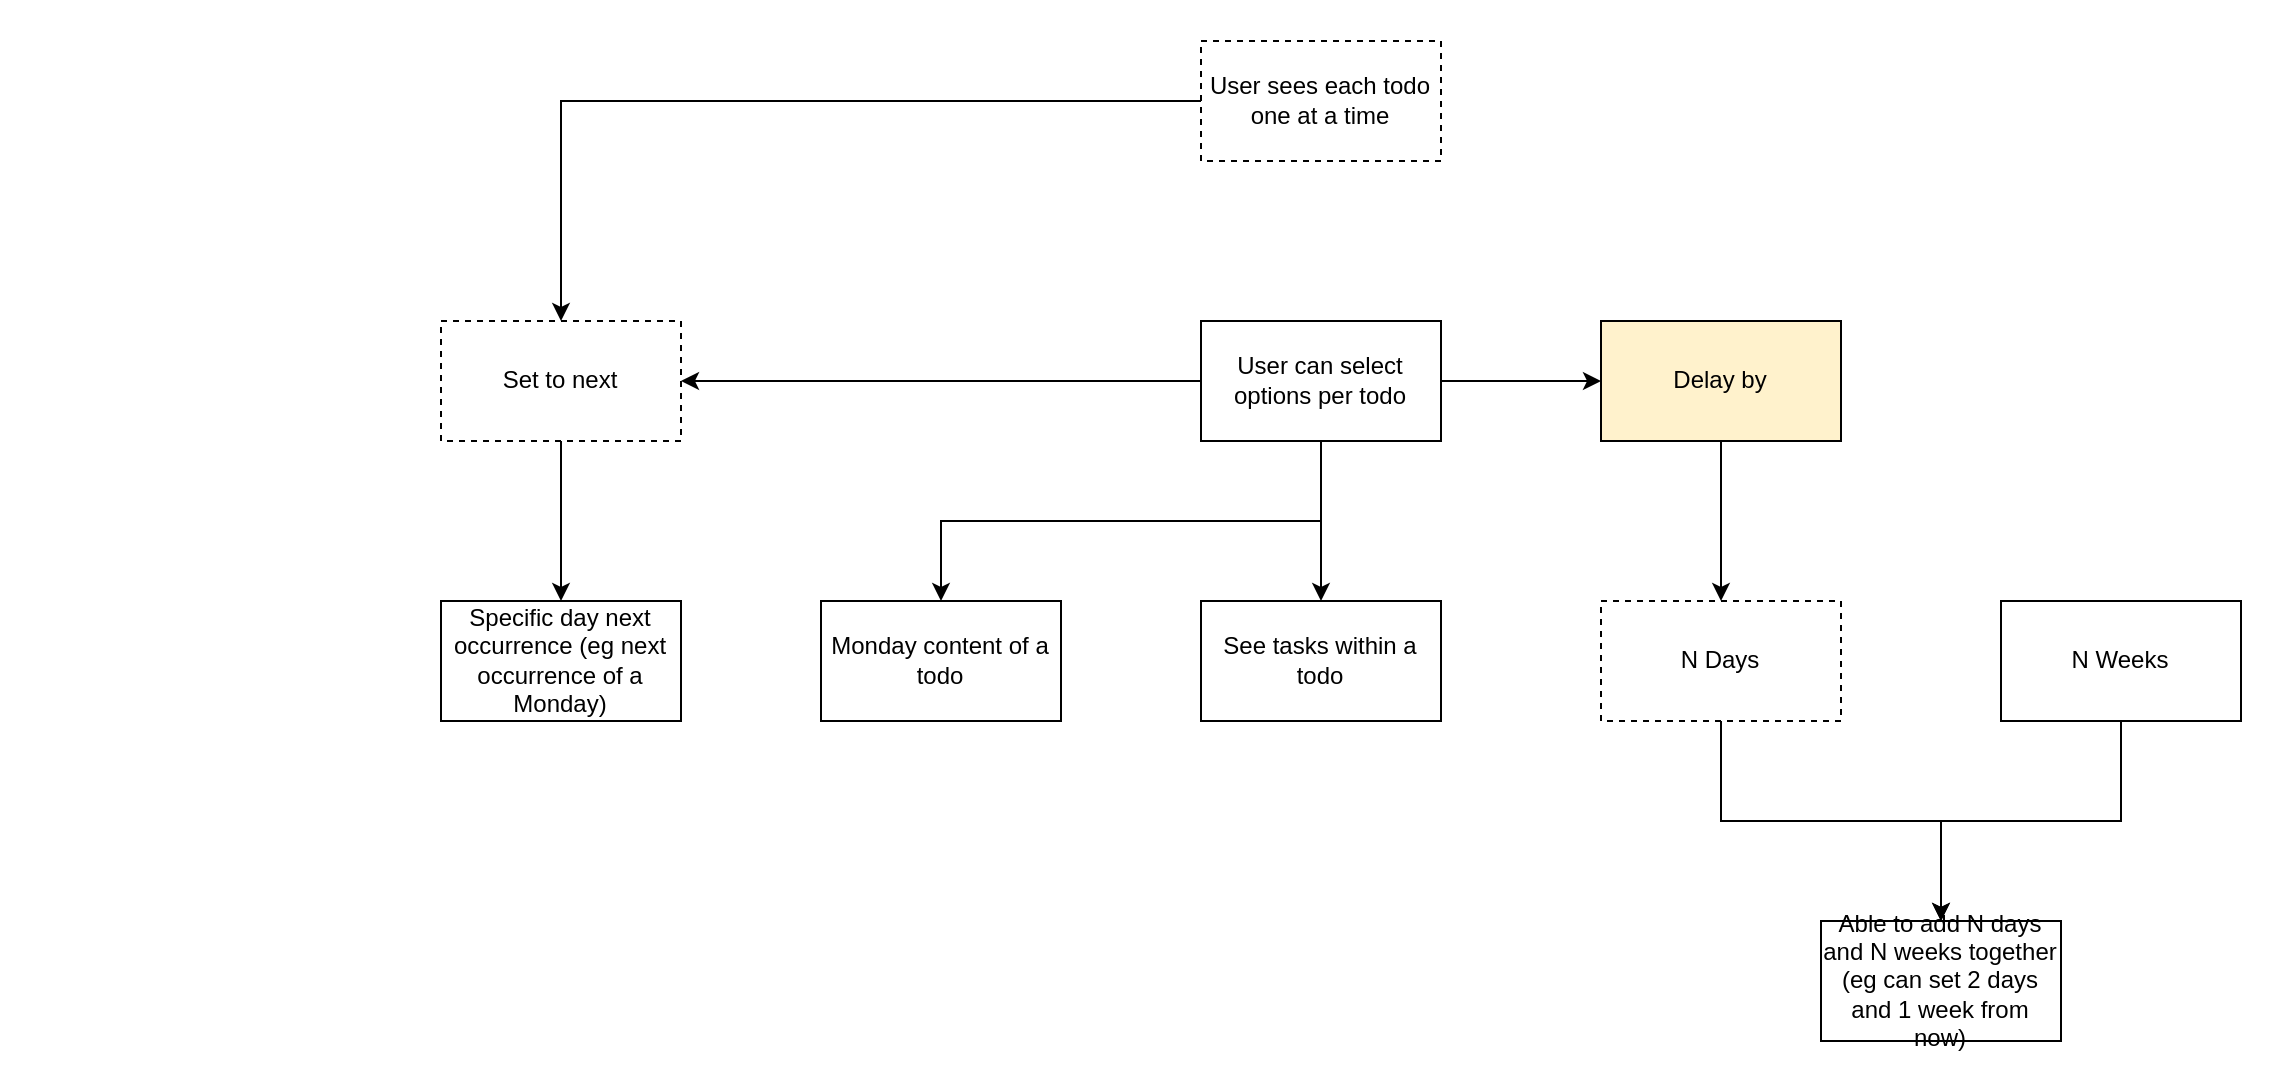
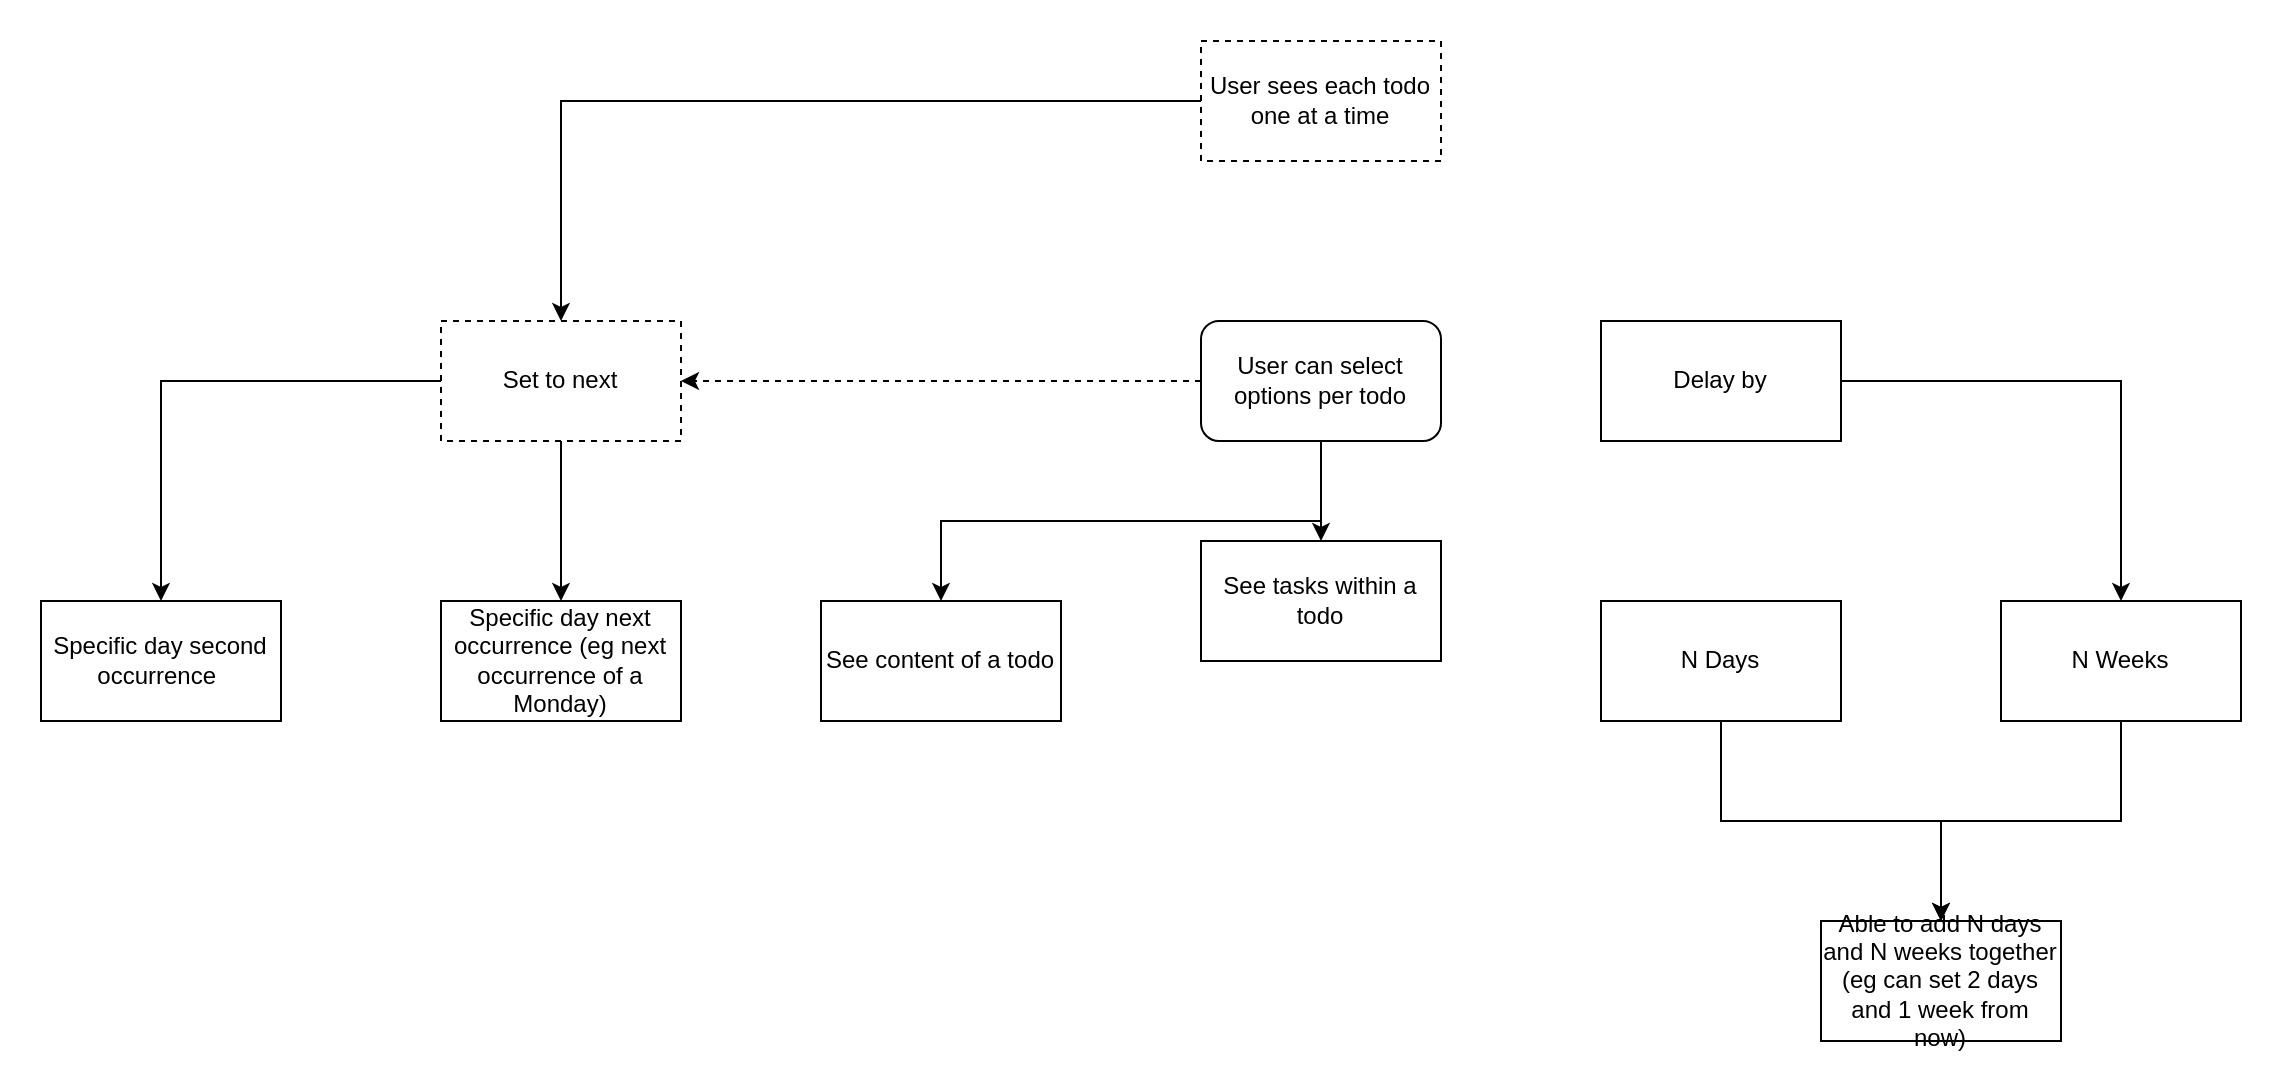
edge "Set to next" -> "Specific day second occurrence": added
edge "User can select options per todo" -> "Set to next": style solid -> dashed
node "User can select options per todo": shape rectangle -> rounded rectangle
edge "User can select options per todo" -> "Delay by": removed
node "Delay by": fillcolor #fff2cc -> #ffffff
edge "Delay by" -> "N Weeks": added
edge "Delay by" -> "N Days": removed
node "Specific day second occurrence": added
node "Monday content of a todo": label "Monday content of a todo" -> "See content of a todo"
node "See tasks within a todo": moved (1321, 661) -> (1321, 601)
node "N Days": style dashed -> solid
